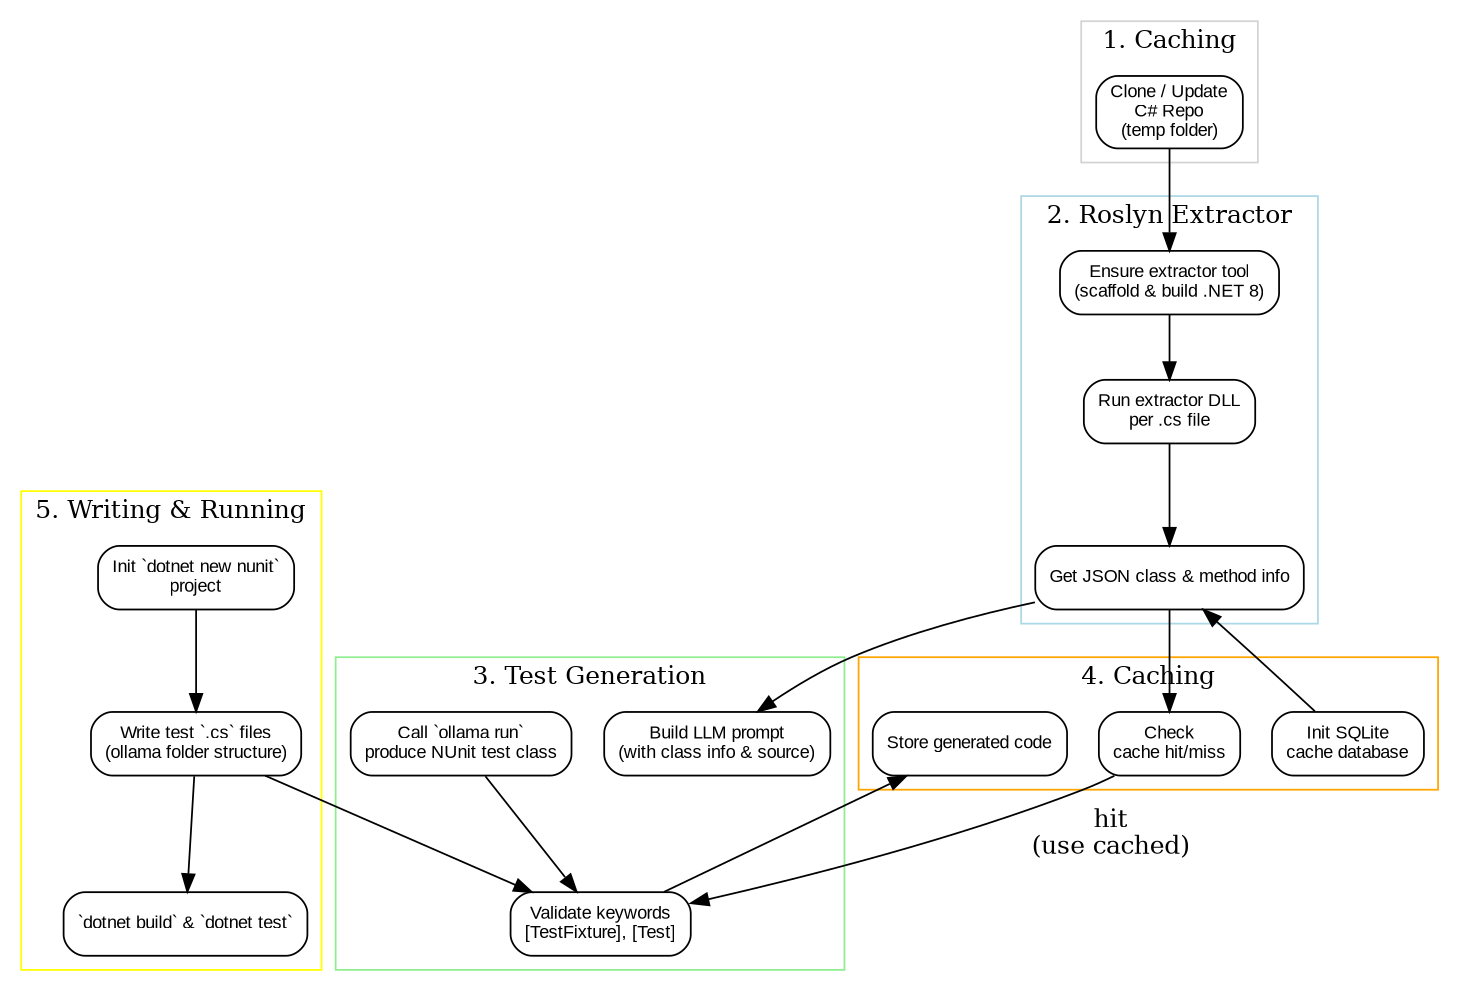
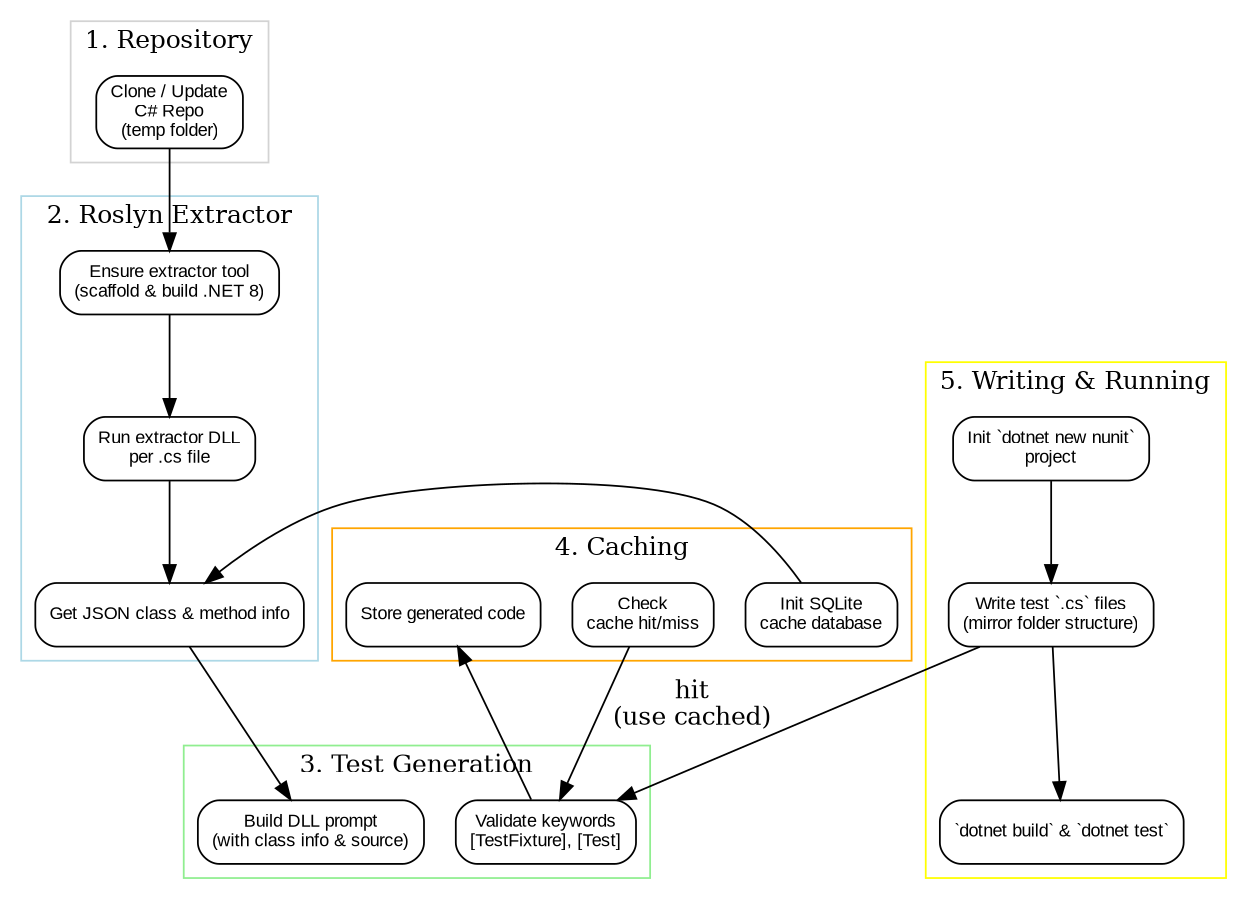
cluster "1. Caching": label "1. Caching" -> "1. Repository"
edge "Get JSON class & method info" -> "Check cache hit/miss": removed
node "Write test `.cs` files (ollama folder structure)": label "Write test `.cs` files (ollama folder structure)" -> "Write test `.cs` files (mirror folder structure)"
node "Call `ollama run` produce NUnit test class": removed
node "Build LLM prompt (with class info & source)": label "Build LLM prompt (with class info & source)" -> "Build DLL prompt (with class info & source)"
